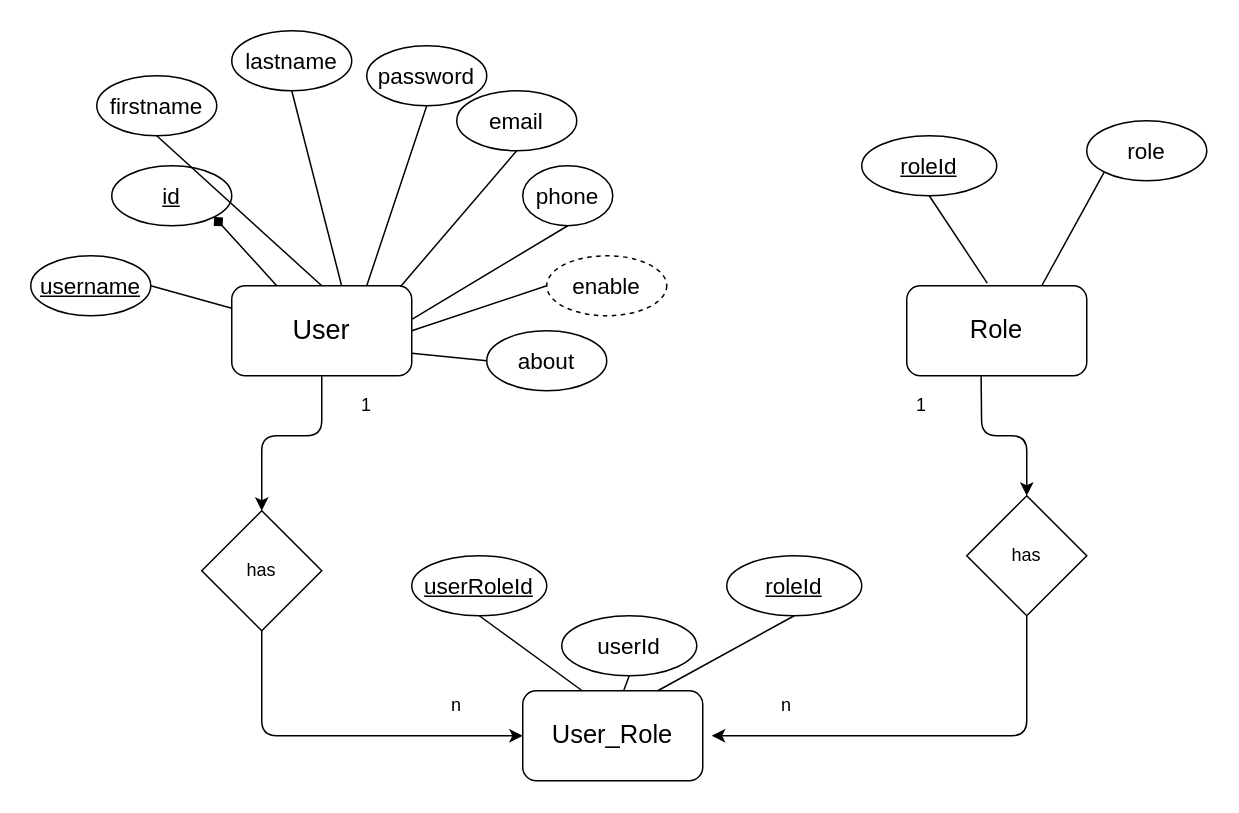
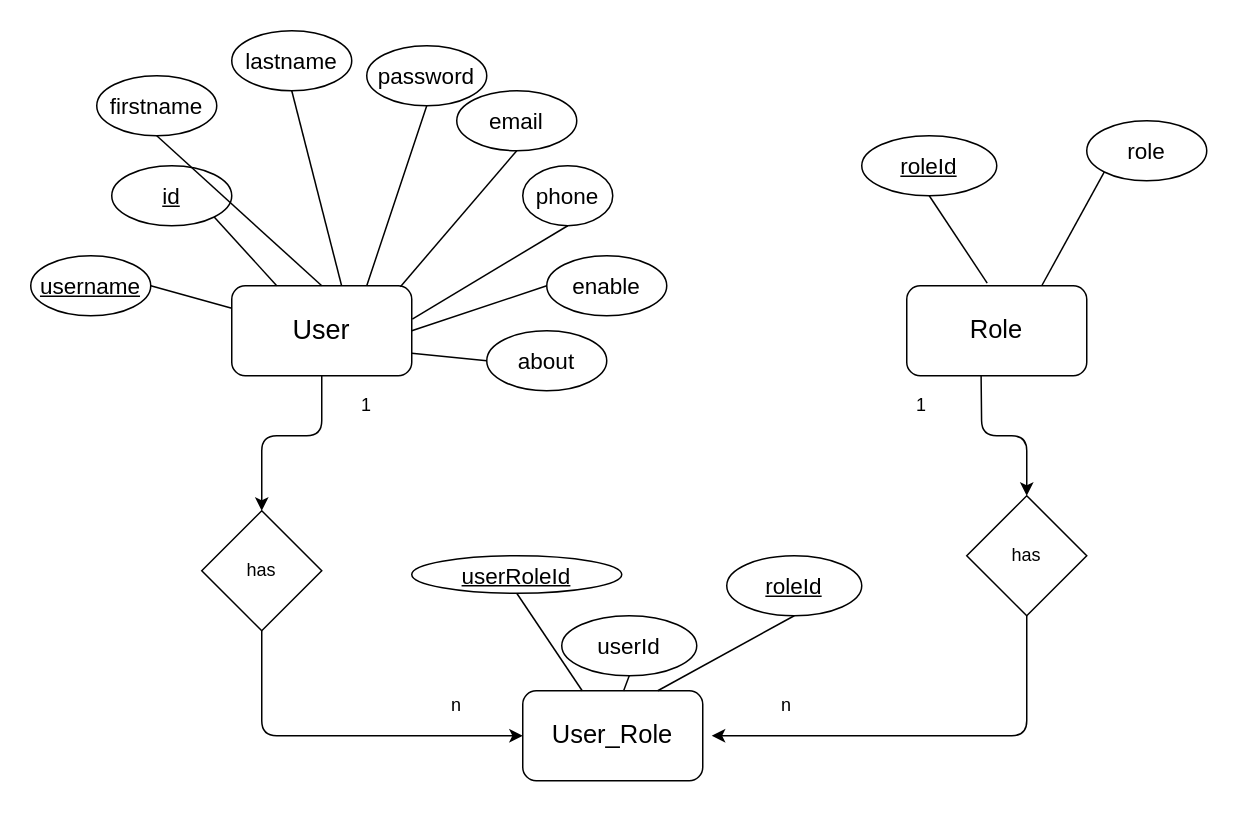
edge "User" -> "id": arrowhead diamond -> none
node "enable": style dashed -> solid
node "userRoleId": size 135x60 -> 210x38
